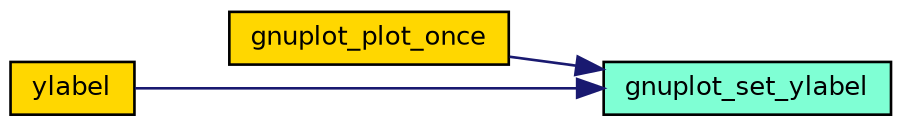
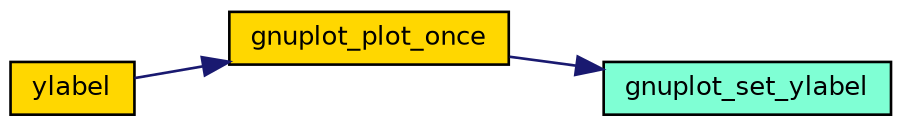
edge "ylabel" -> "gnuplot_set_ylabel": now "ylabel" -> "gnuplot_plot_once"
